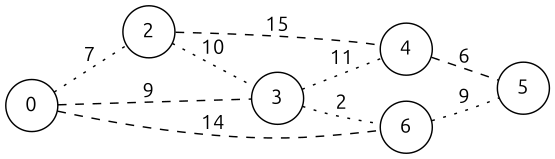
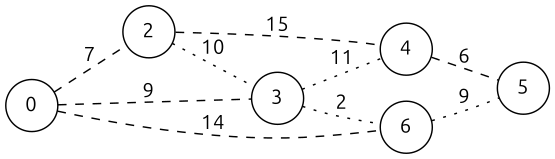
edge "2" -- "0": style dotted -> dashed
